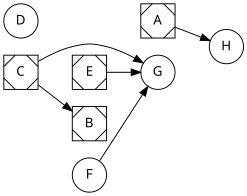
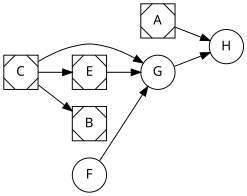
node "D": removed
edge "G" -> "H": added
edge "C" -> "E": added
